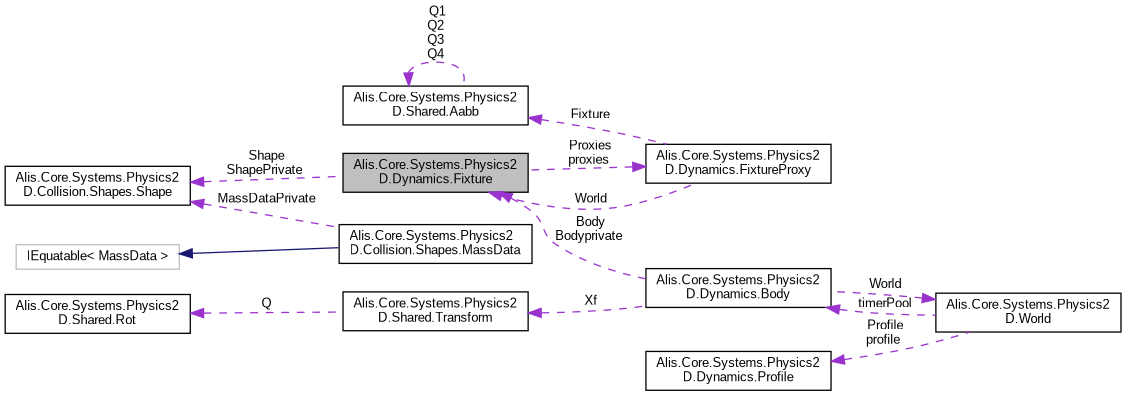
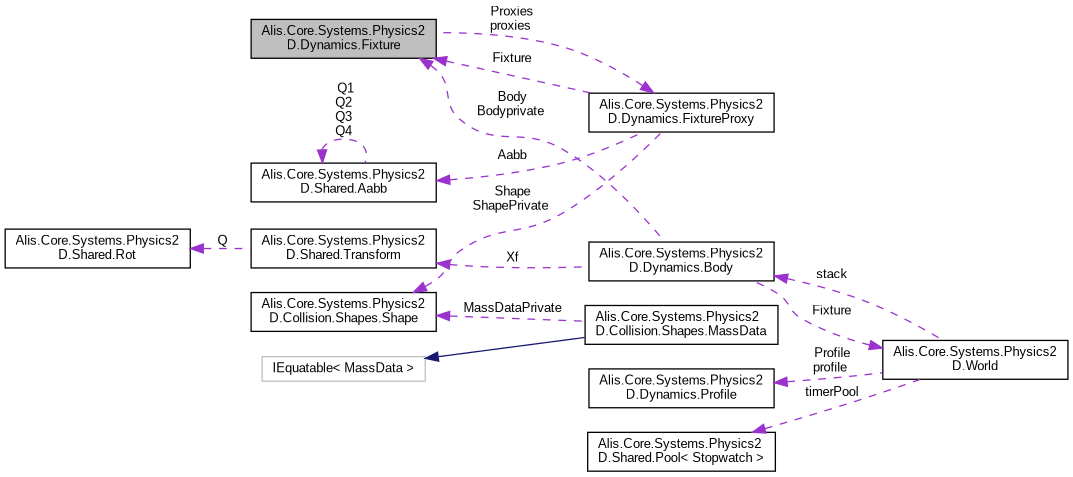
edge "Alis.Core.Systems.Physics2 D.Dynamics.FixtureProxy" -> "Alis.Core.Systems.Physics2 D.Shared.Aabb": label " Fixture" -> " Aabb"
edge "Alis.Core.Systems.Physics2 D.Dynamics.Fixture" -> "Alis.Core.Systems.Physics2 D.Collision.Shapes.Shape": now "Alis.Core.Systems.Physics2 D.Dynamics.FixtureProxy" -> "Alis.Core.Systems.Physics2 D.Collision.Shapes.Shape"
edge "Alis.Core.Systems.Physics2 D.Dynamics.FixtureProxy" -> "Alis.Core.Systems.Physics2 D.Dynamics.Fixture": label " World" -> " Fixture"
edge "Alis.Core.Systems.Physics2 D.Dynamics.Body" -> "Alis.Core.Systems.Physics2 D.World": label " World" -> " Fixture"
edge "Alis.Core.Systems.Physics2 D.World" -> "Alis.Core.Systems.Physics2 D.Dynamics.Body": label " timerPool" -> " stack"
node "Alis.Core.Systems.Physics2 D.Shared.Pool< Stopwatch >": added
